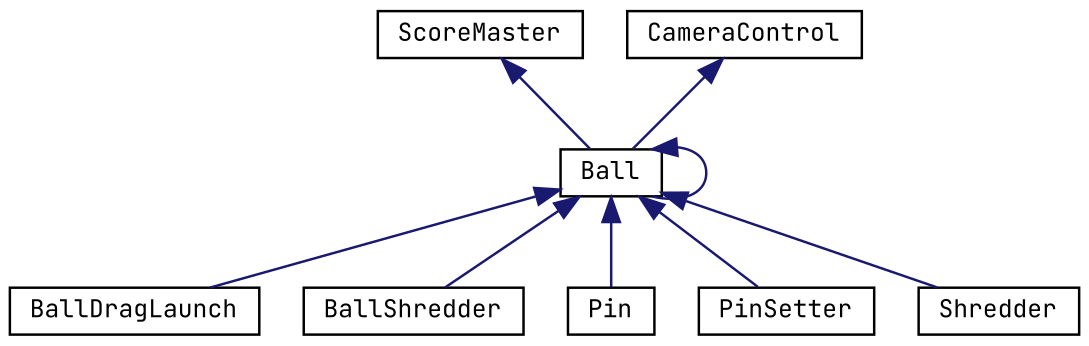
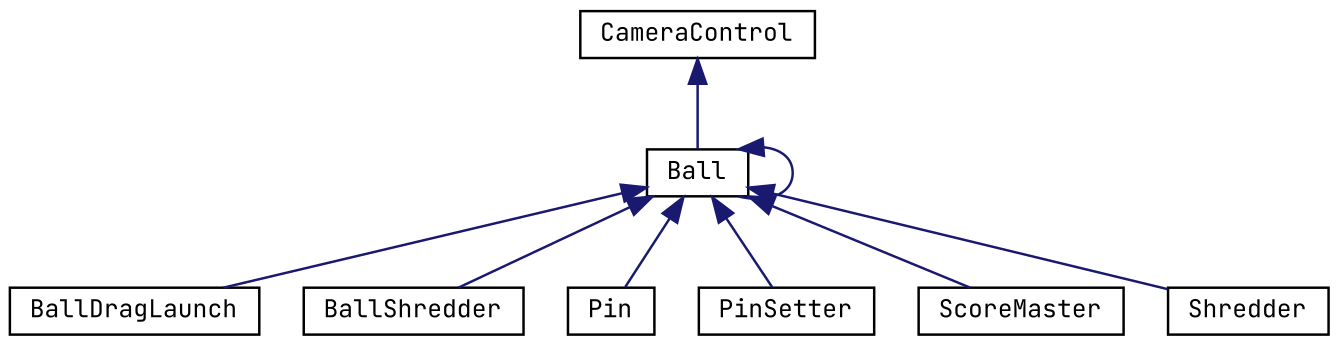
edge "Ball" -> "ScoreMaster": reversed
